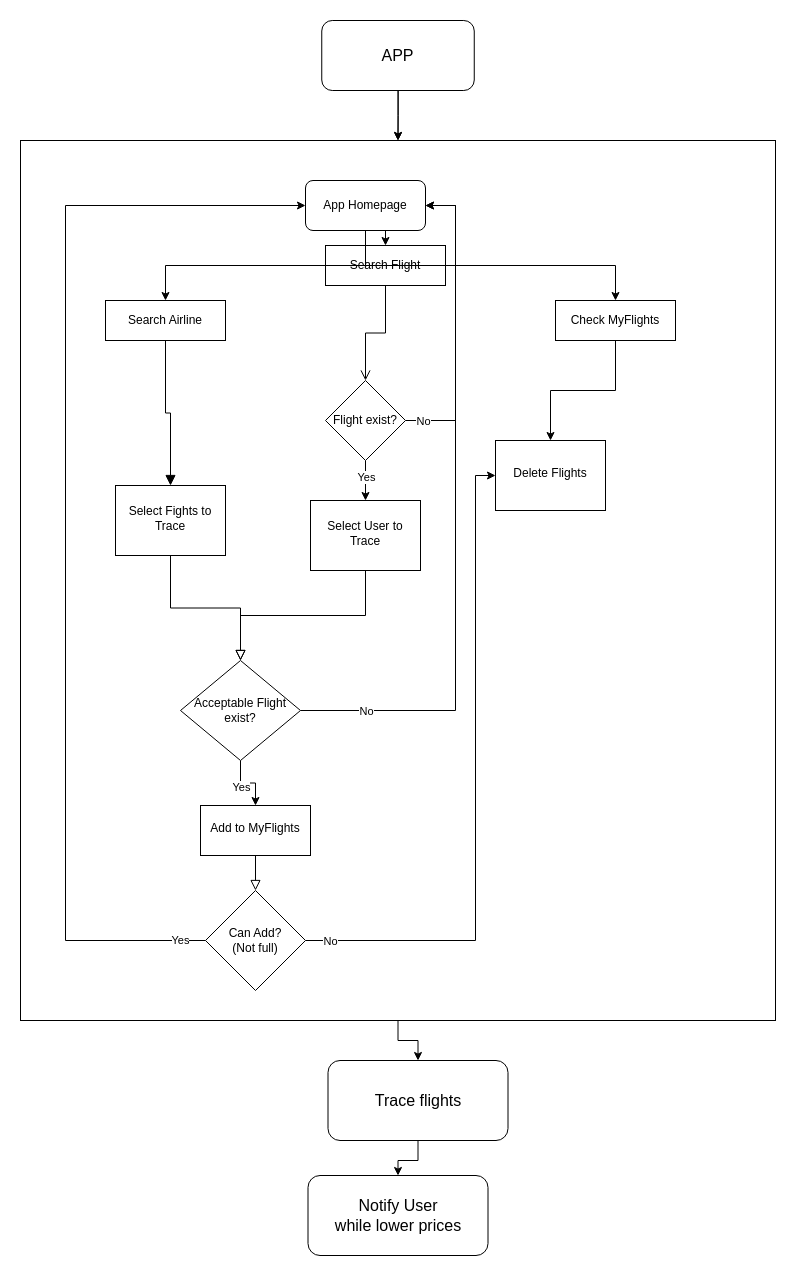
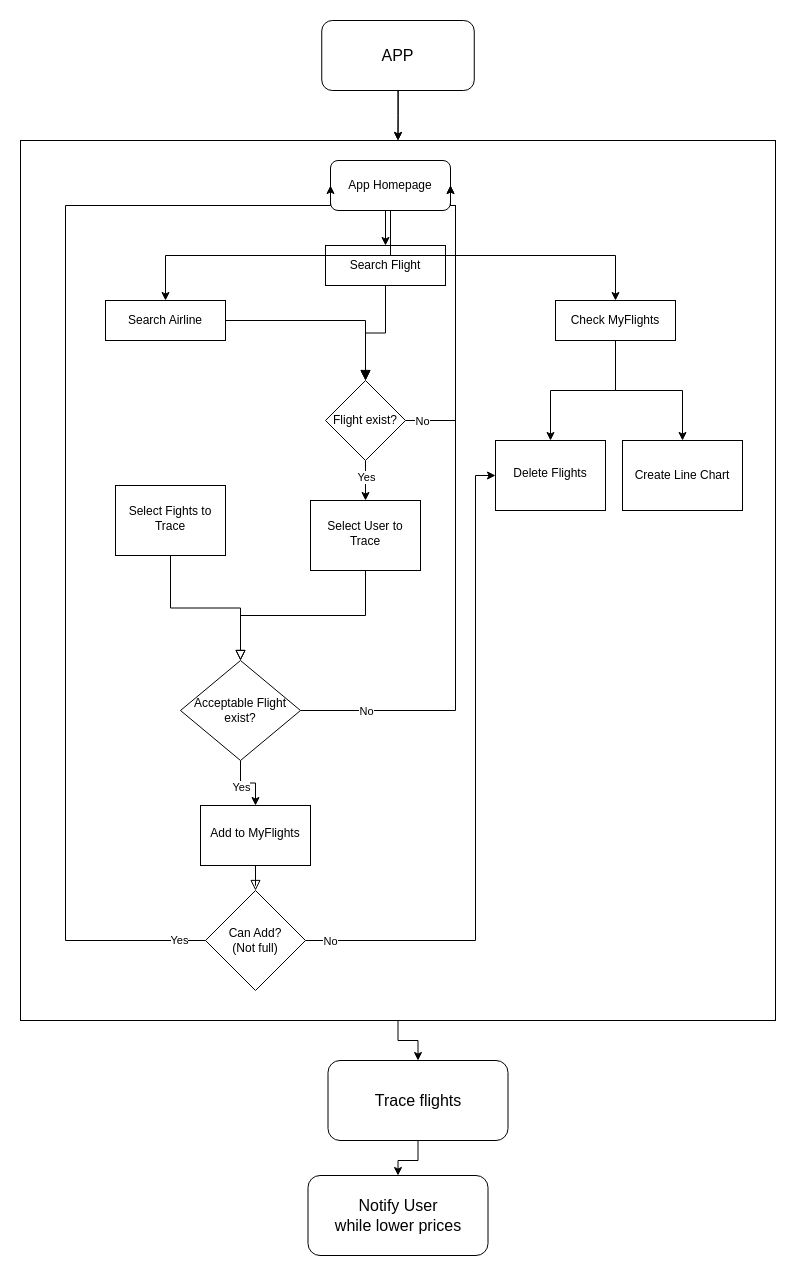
node "App Homepage": moved (366, 206) -> (391, 186)
edge "Search Flight" -> "Flight exist?": arrowhead open -> classic
edge "Check MyFlights" -> "Create Line Chart": added
edge "Search Airline" -> "Select Fights to Trace": now "Search Airline" -> "Flight exist?"
node "Create Line Chart": added
node "Add to MyFlights": size 110x50 -> 110x60
